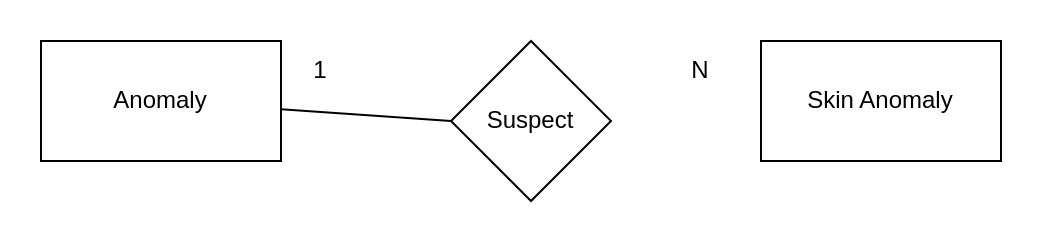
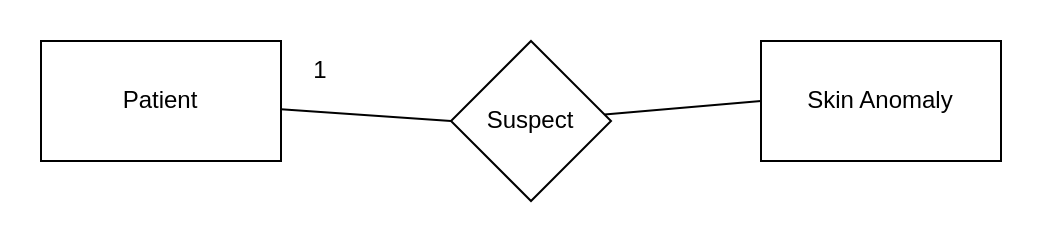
node "N": removed
node "Anomaly": label "Anomaly" -> "Patient"
edge "Skin Anomaly" -- "Suspect": added
